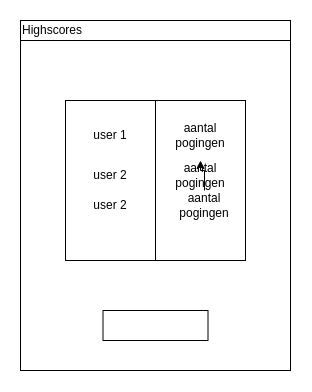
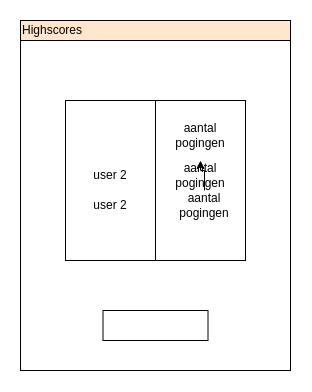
node "Highscores": fillcolor #ffffff -> #ffe6cc
node "user 1": removed
